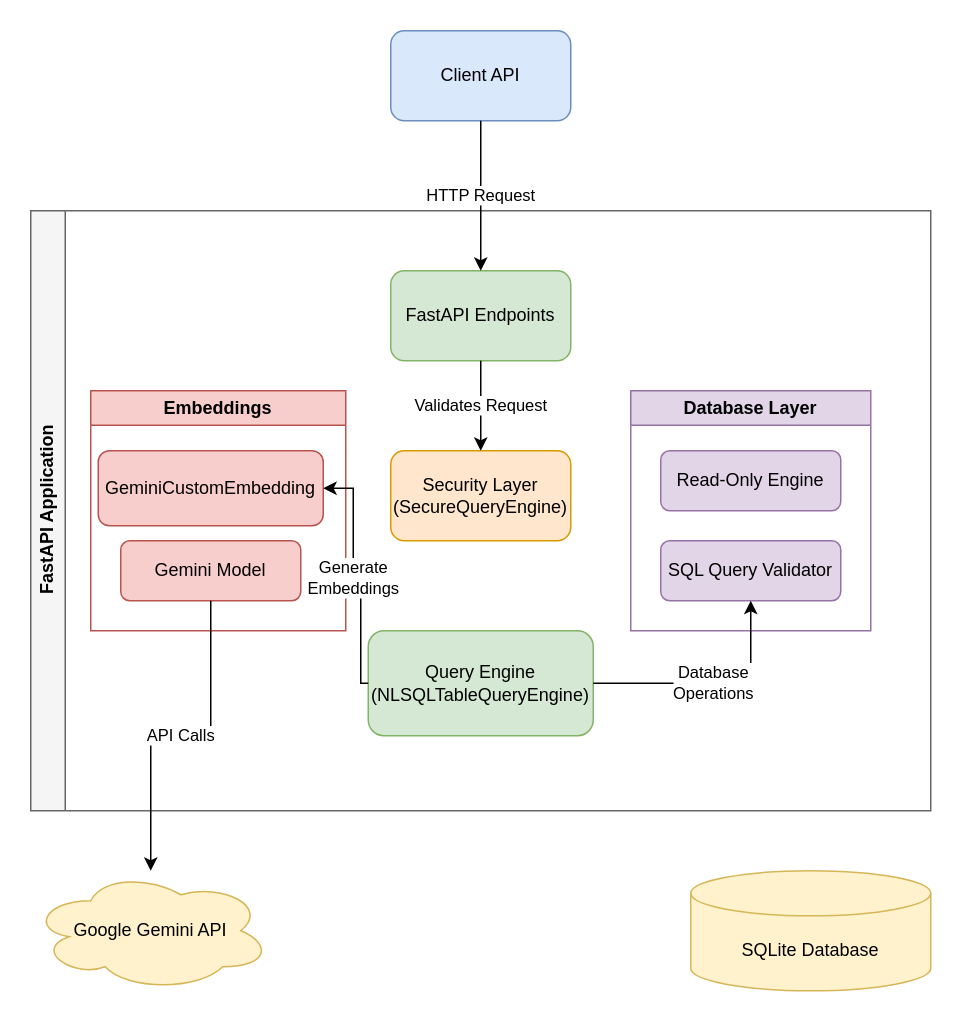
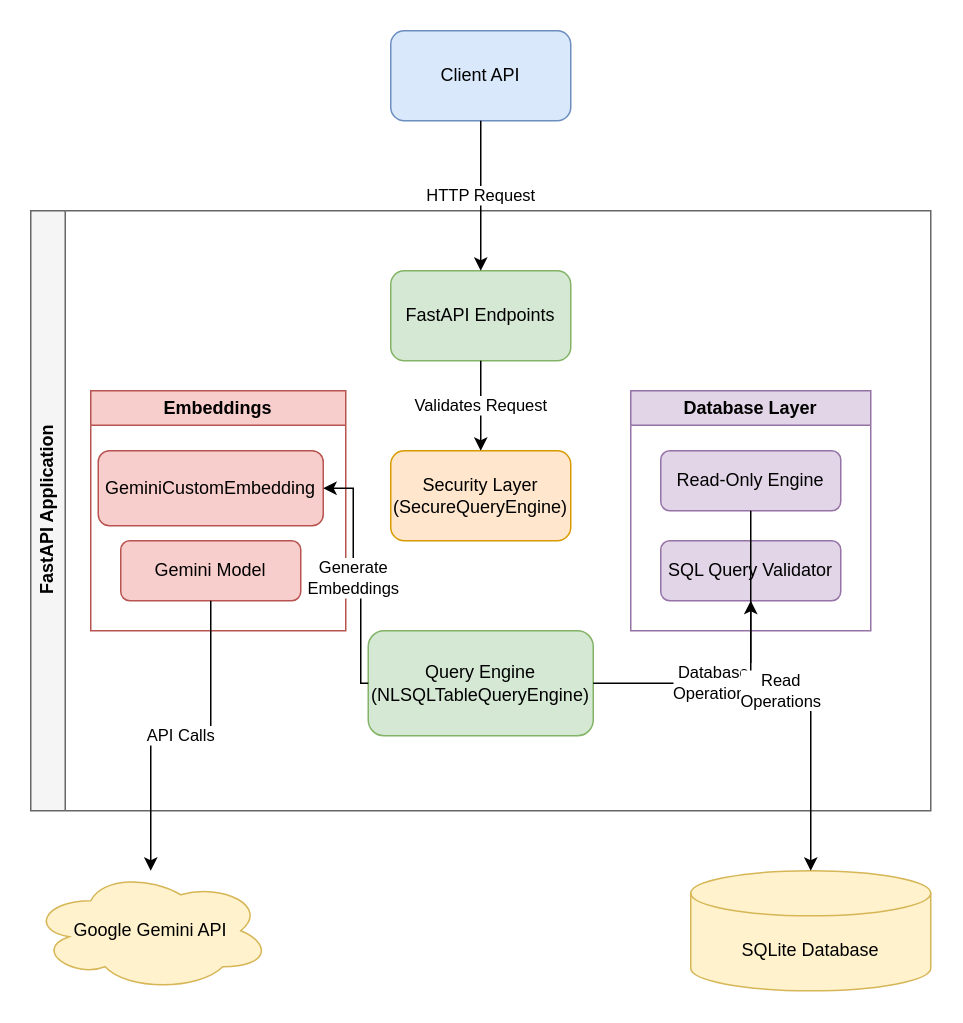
edge "Read-Only Engine" -> "SQLite Database": added, label "Read Operations"
